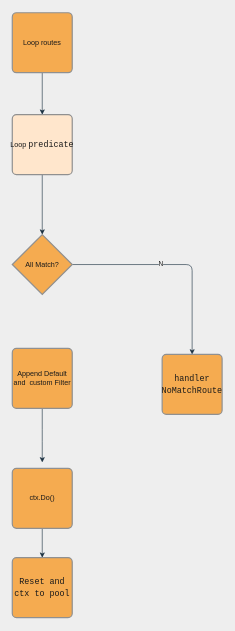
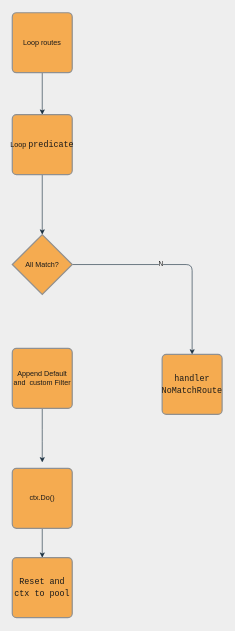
node "Loop predicate": fillcolor #ffe6cc -> #f5ab50
